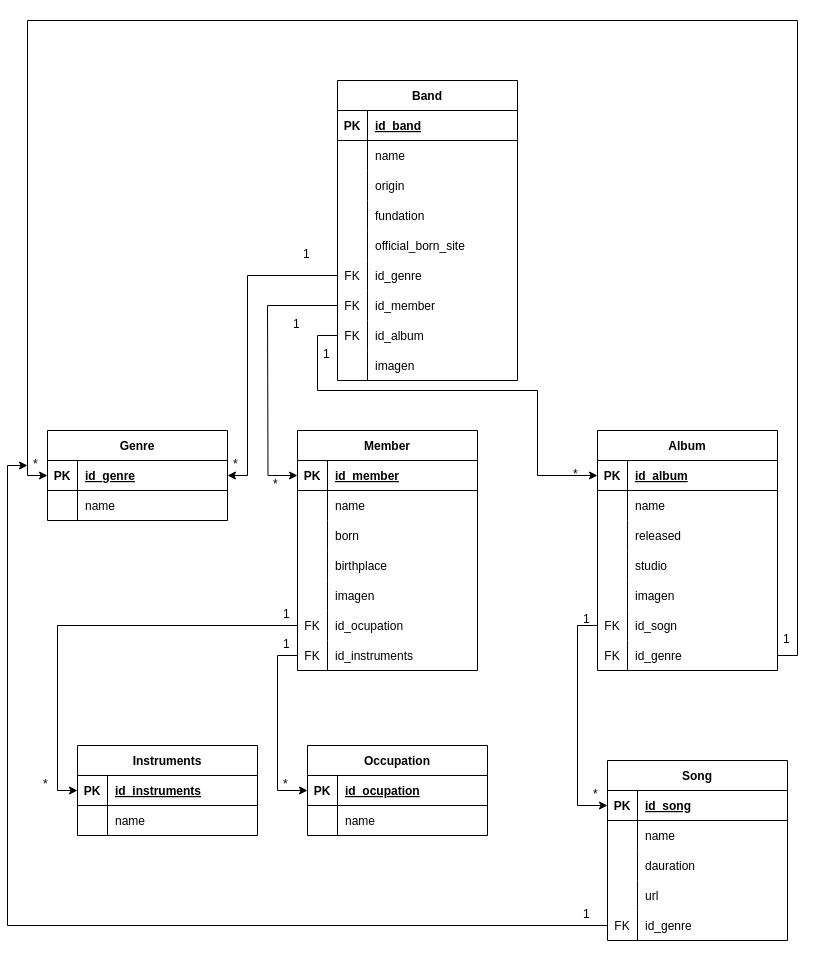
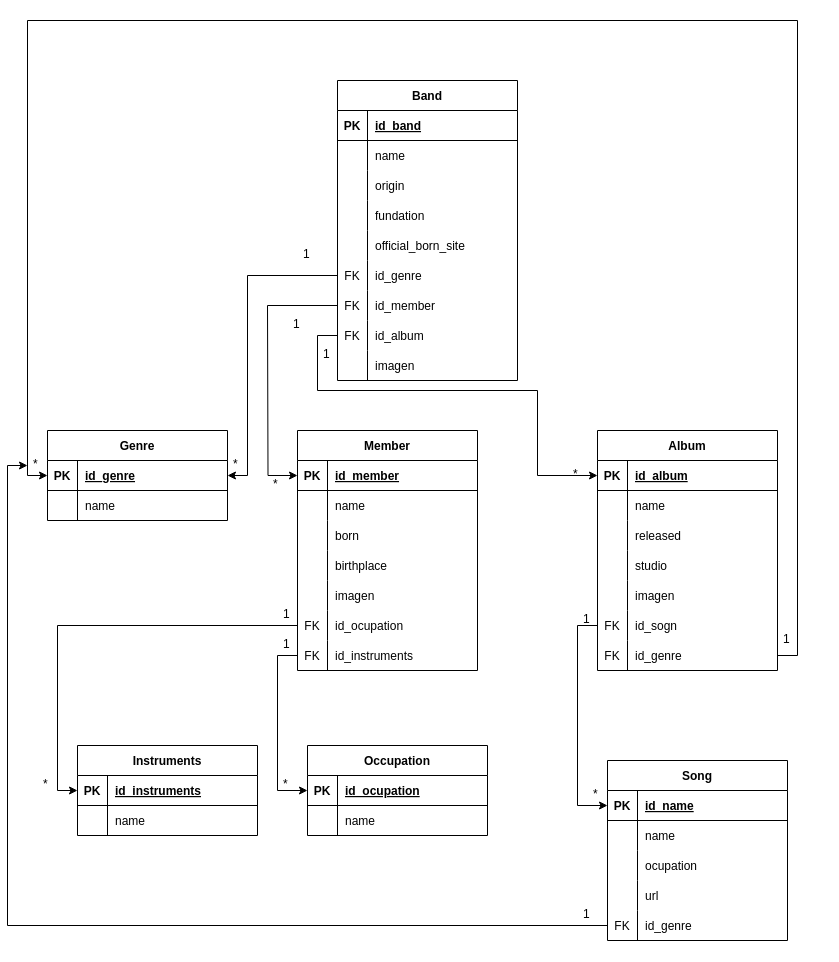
node "id_song": label "id_song" -> "id_name"
node "dauration": label "dauration" -> "ocupation"
